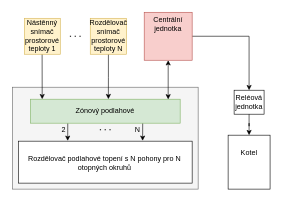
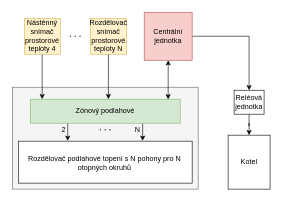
node "Centrální jednotka": moved (168, 24) -> (168, 36)
node "Nástěnný snímač prostorové teploty 1": label "Nástěnný snímač prostorové teploty 1" -> "Nástěnný snímač prostorové teploty 4"
node "Kotel": moved (249, 153) -> (249, 162)
